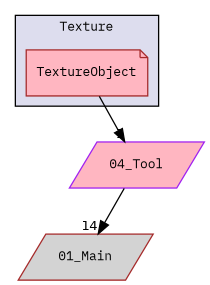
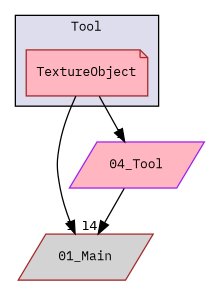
cluster "Texture": label "Texture" -> "Tool"
edge "TextureObject" -> "01_Main": added
